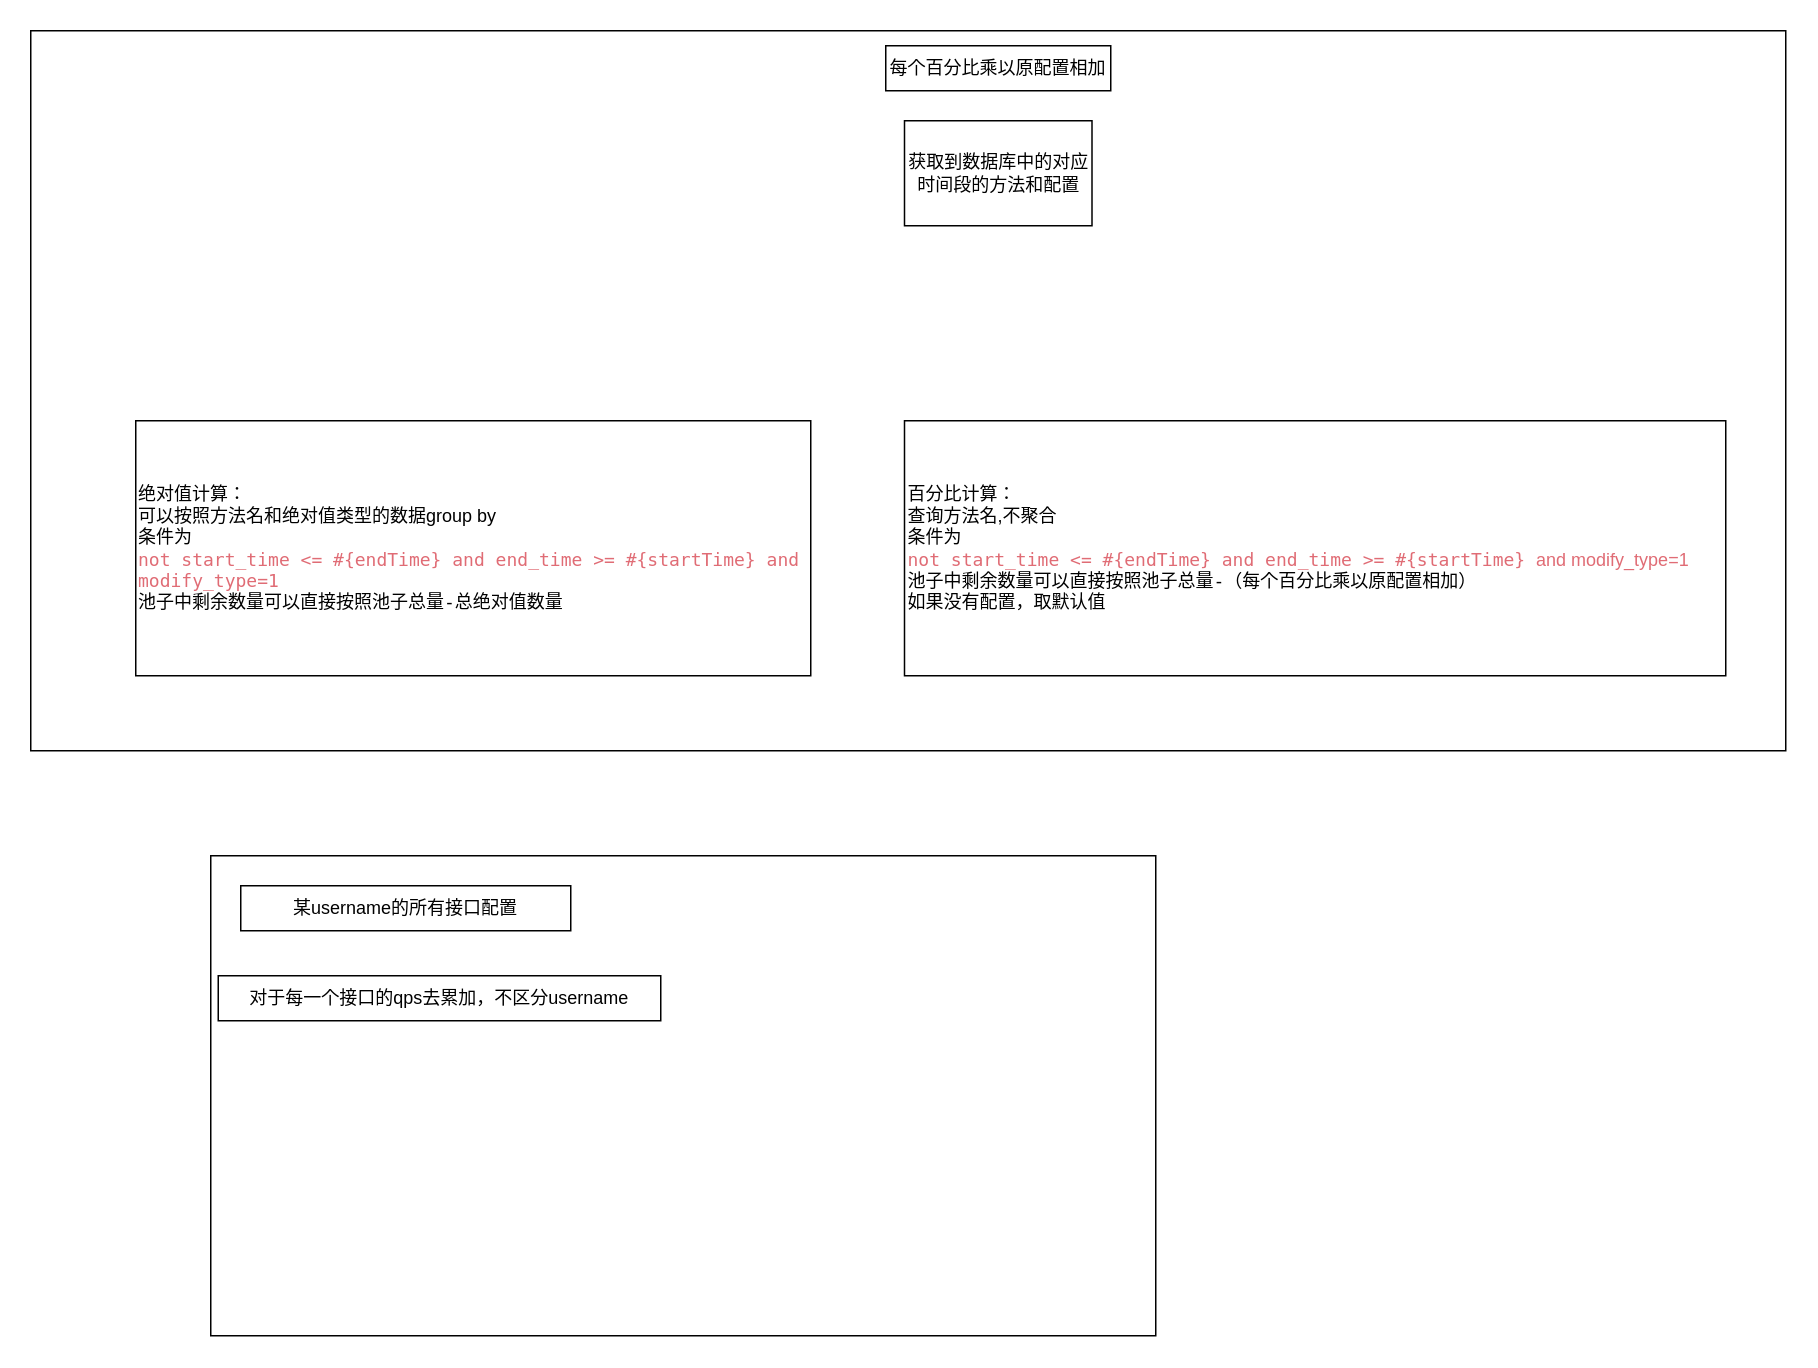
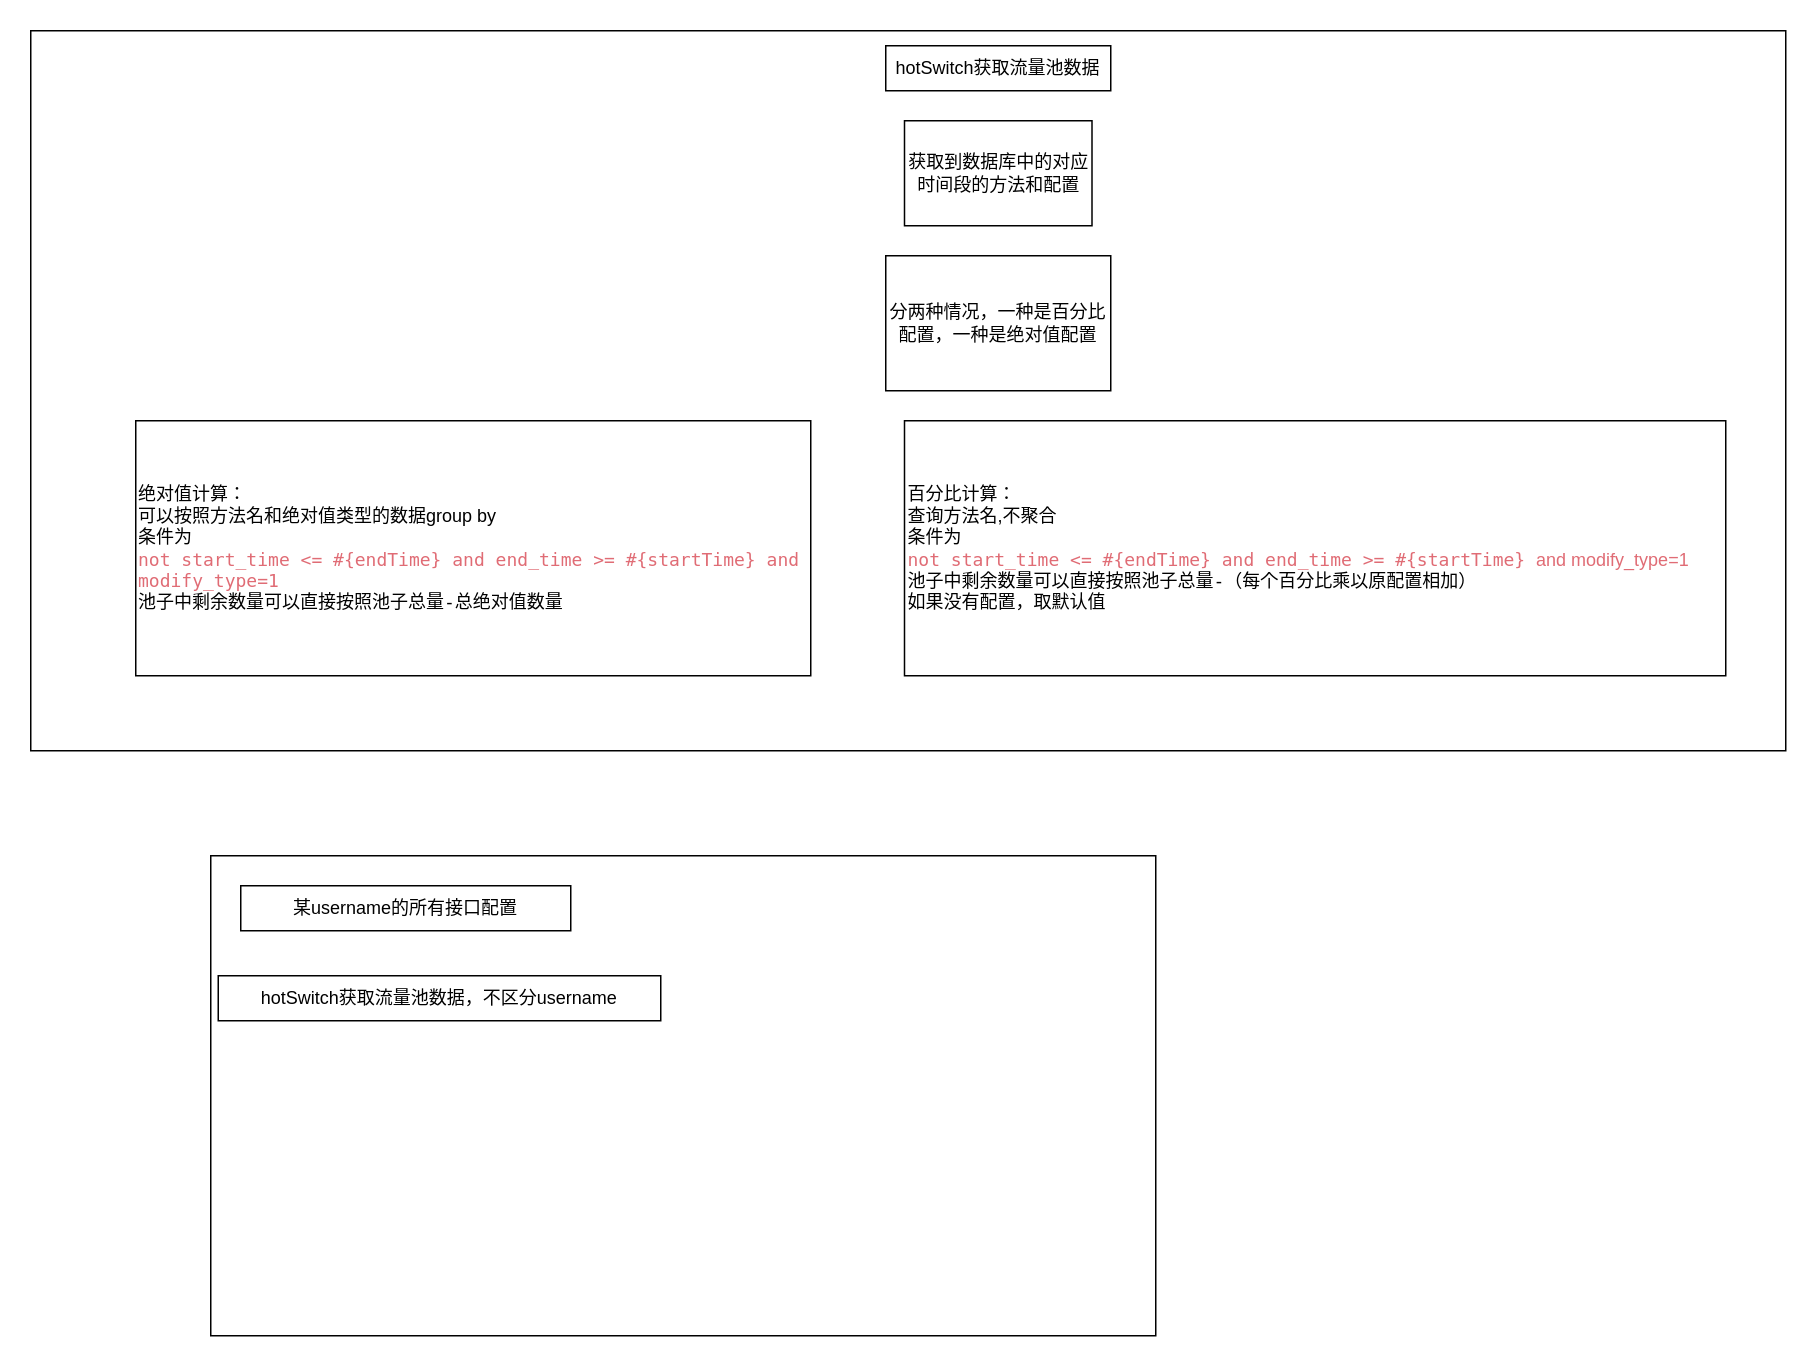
node "每个百分比乘以原配置相加": label "每个百分比乘以原配置相加" -> "hotSwitch获取流量池数据"
node "分两种情况，一种是百分比配置，一种是绝对值配置": added
node "对于每一个接口的qps去累加，不区分username": label "对于每一个接口的qps去累加，不区分username" -> "hotSwitch获取流量池数据，不区分username"
